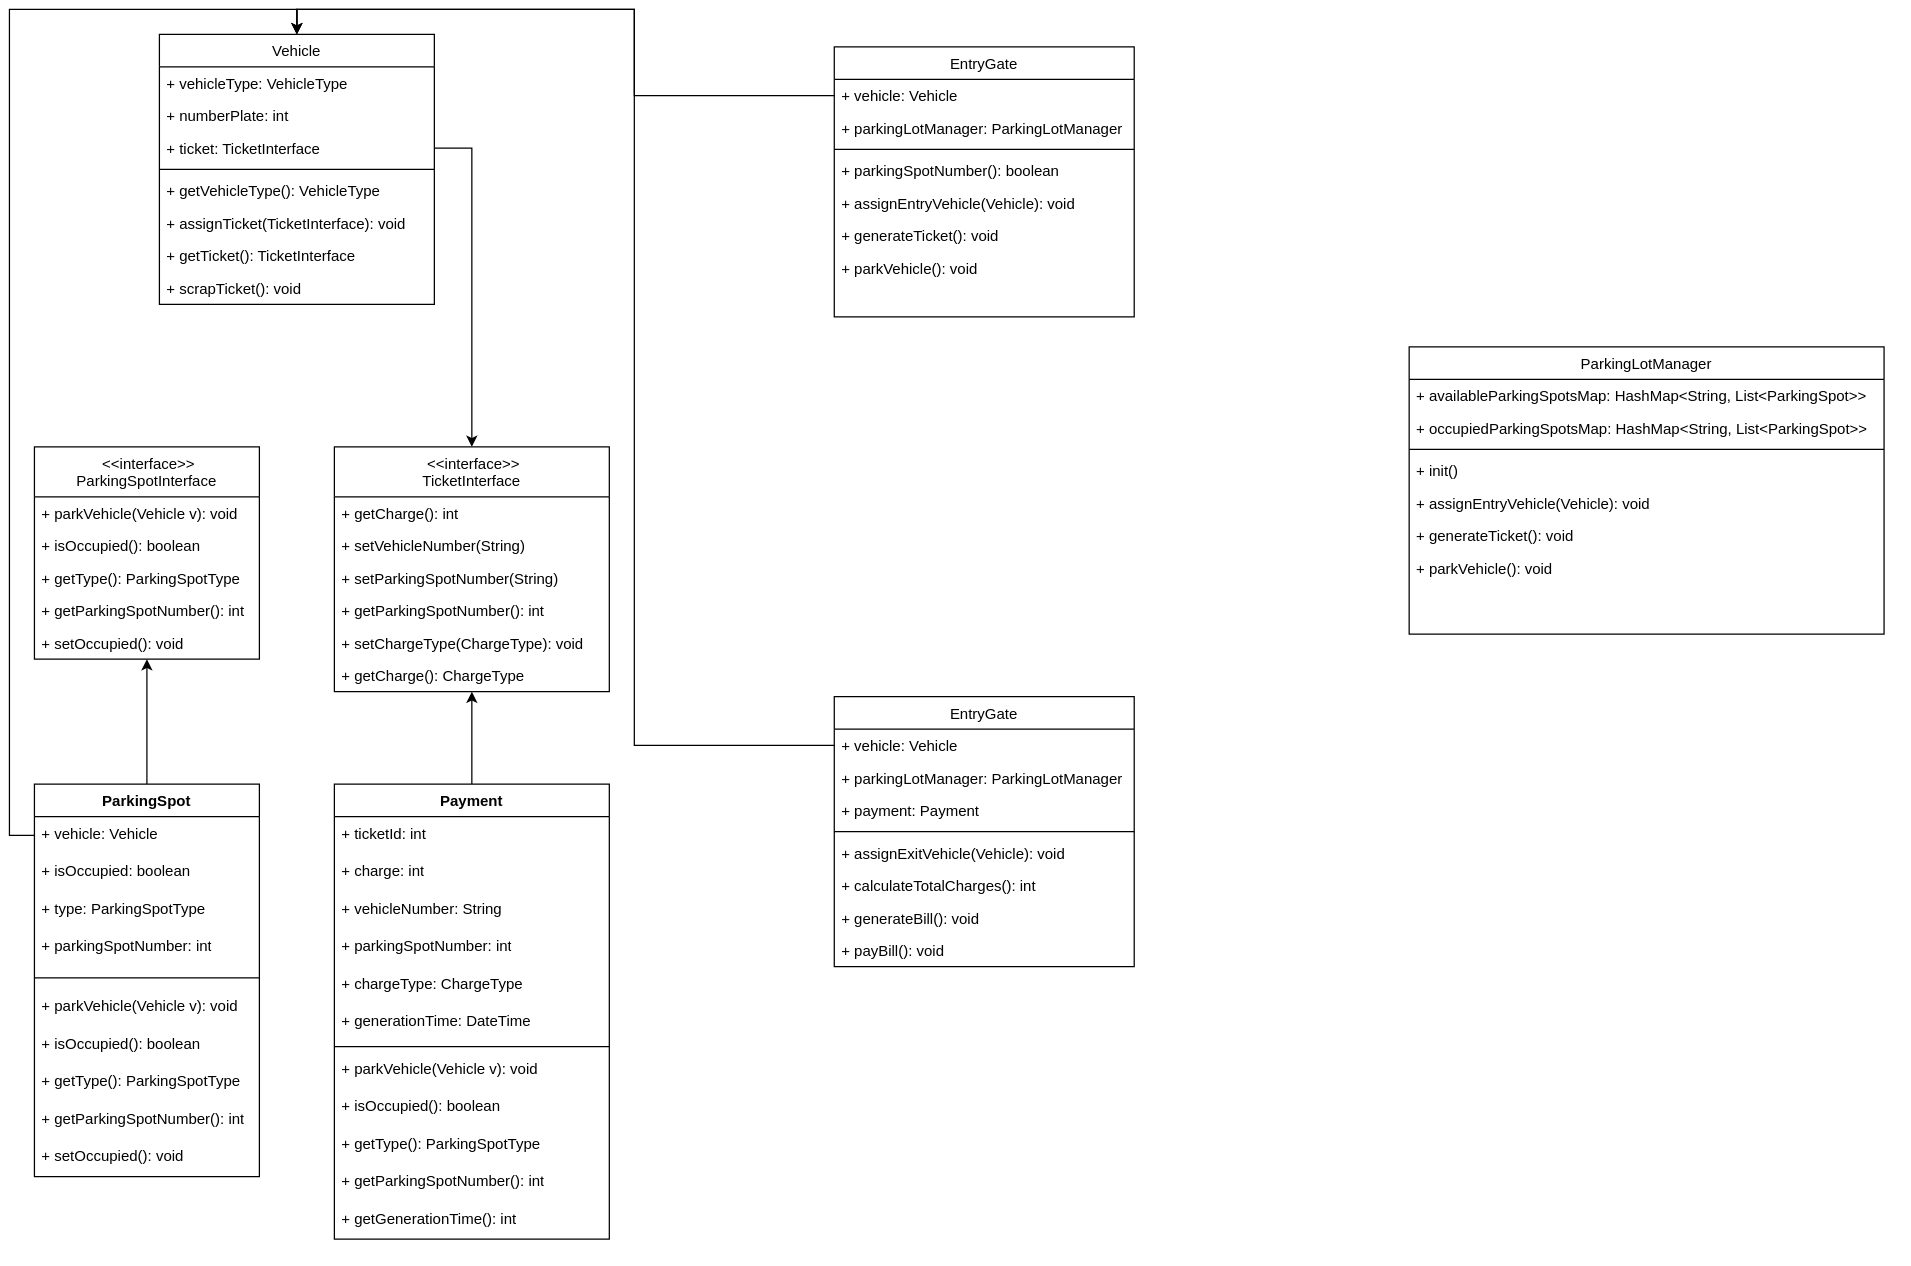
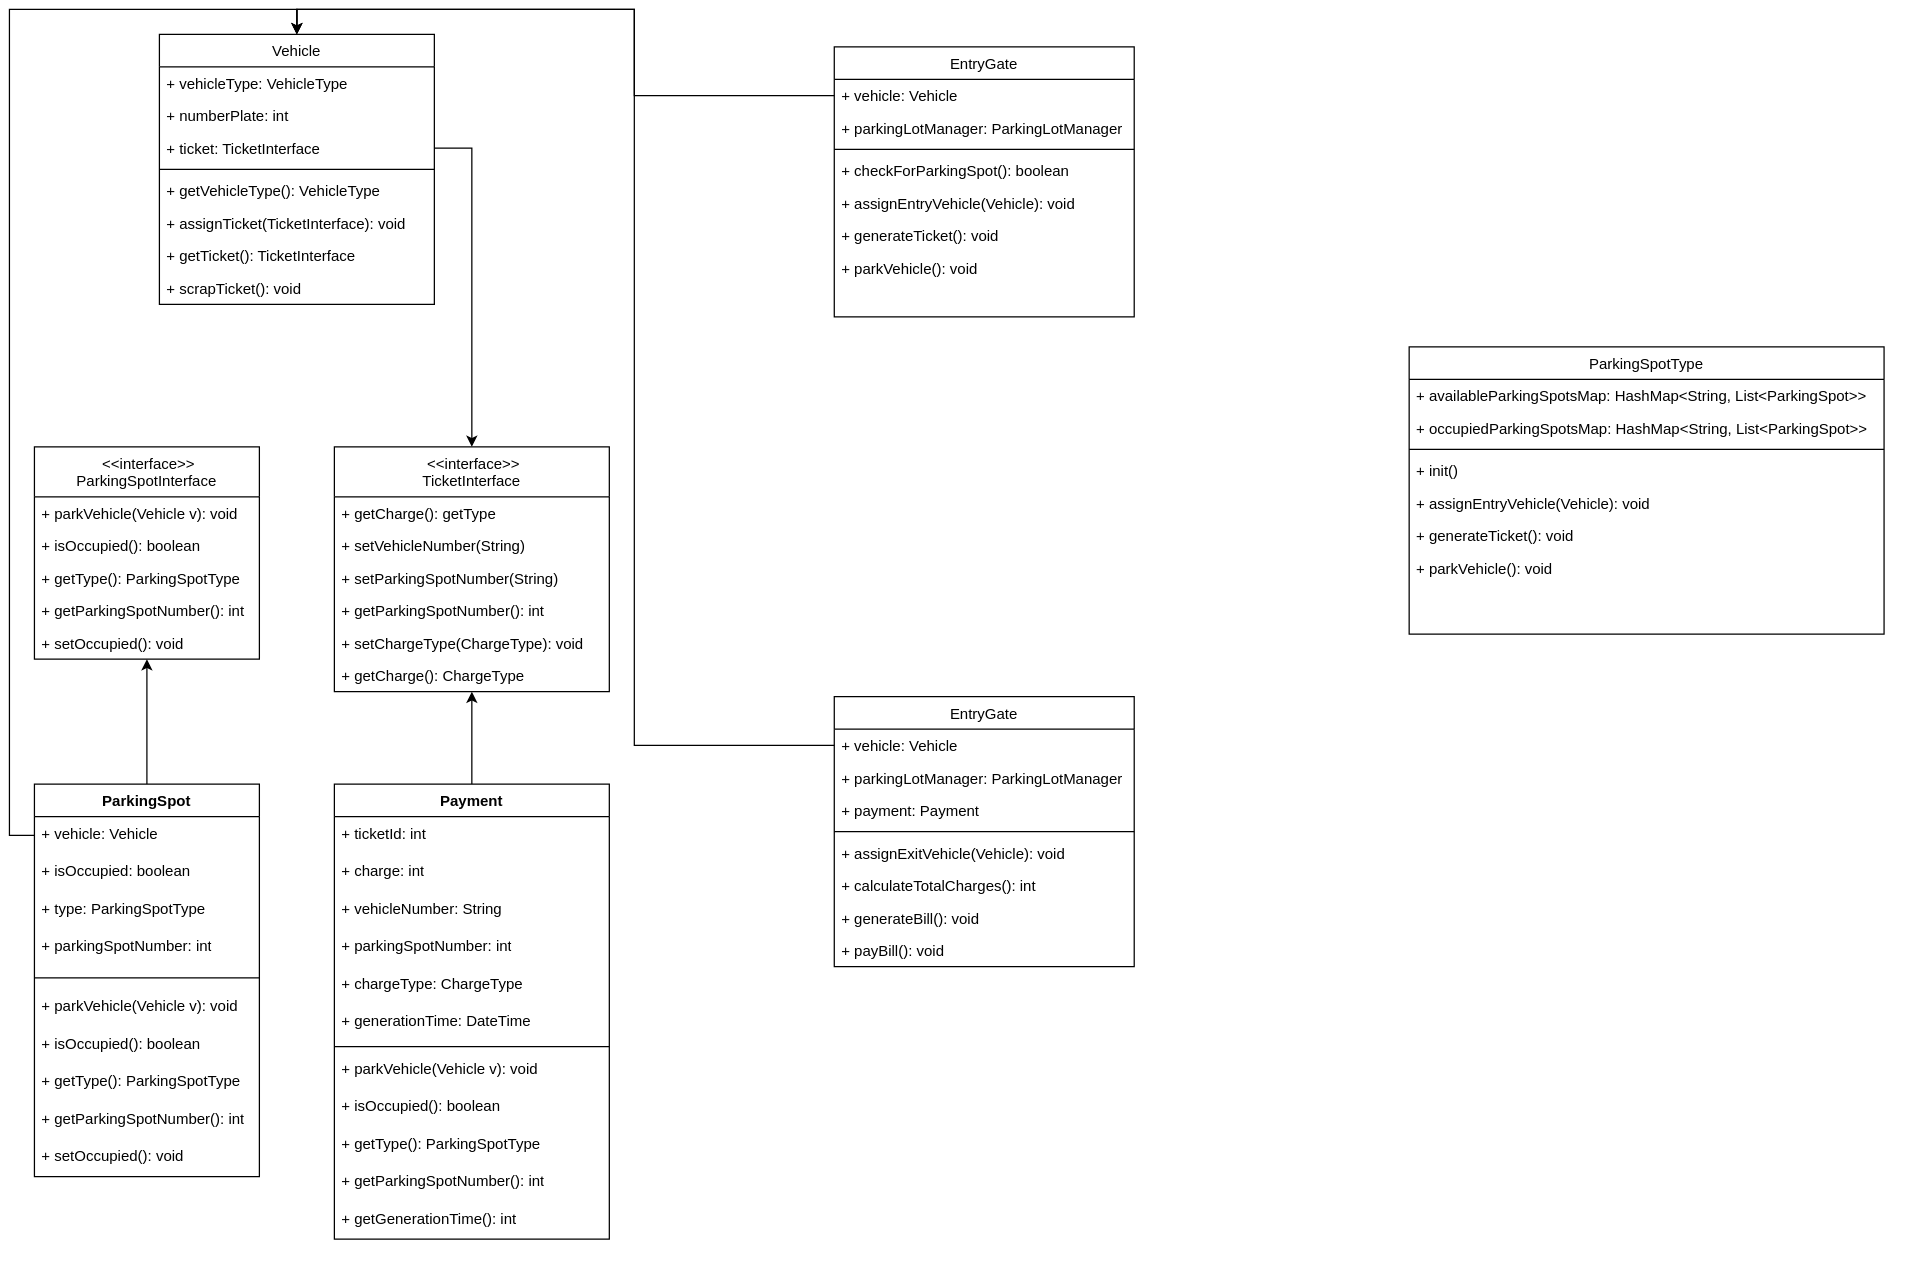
node "+ parkingSpotNumber(): boolean": label "+ parkingSpotNumber(): boolean" -> "+ checkForParkingSpot(): boolean"
node "ParkingLotManager": label "ParkingLotManager" -> "ParkingSpotType"
node "+ getCharge(): int": label "+ getCharge(): int" -> "+ getCharge(): getType"
